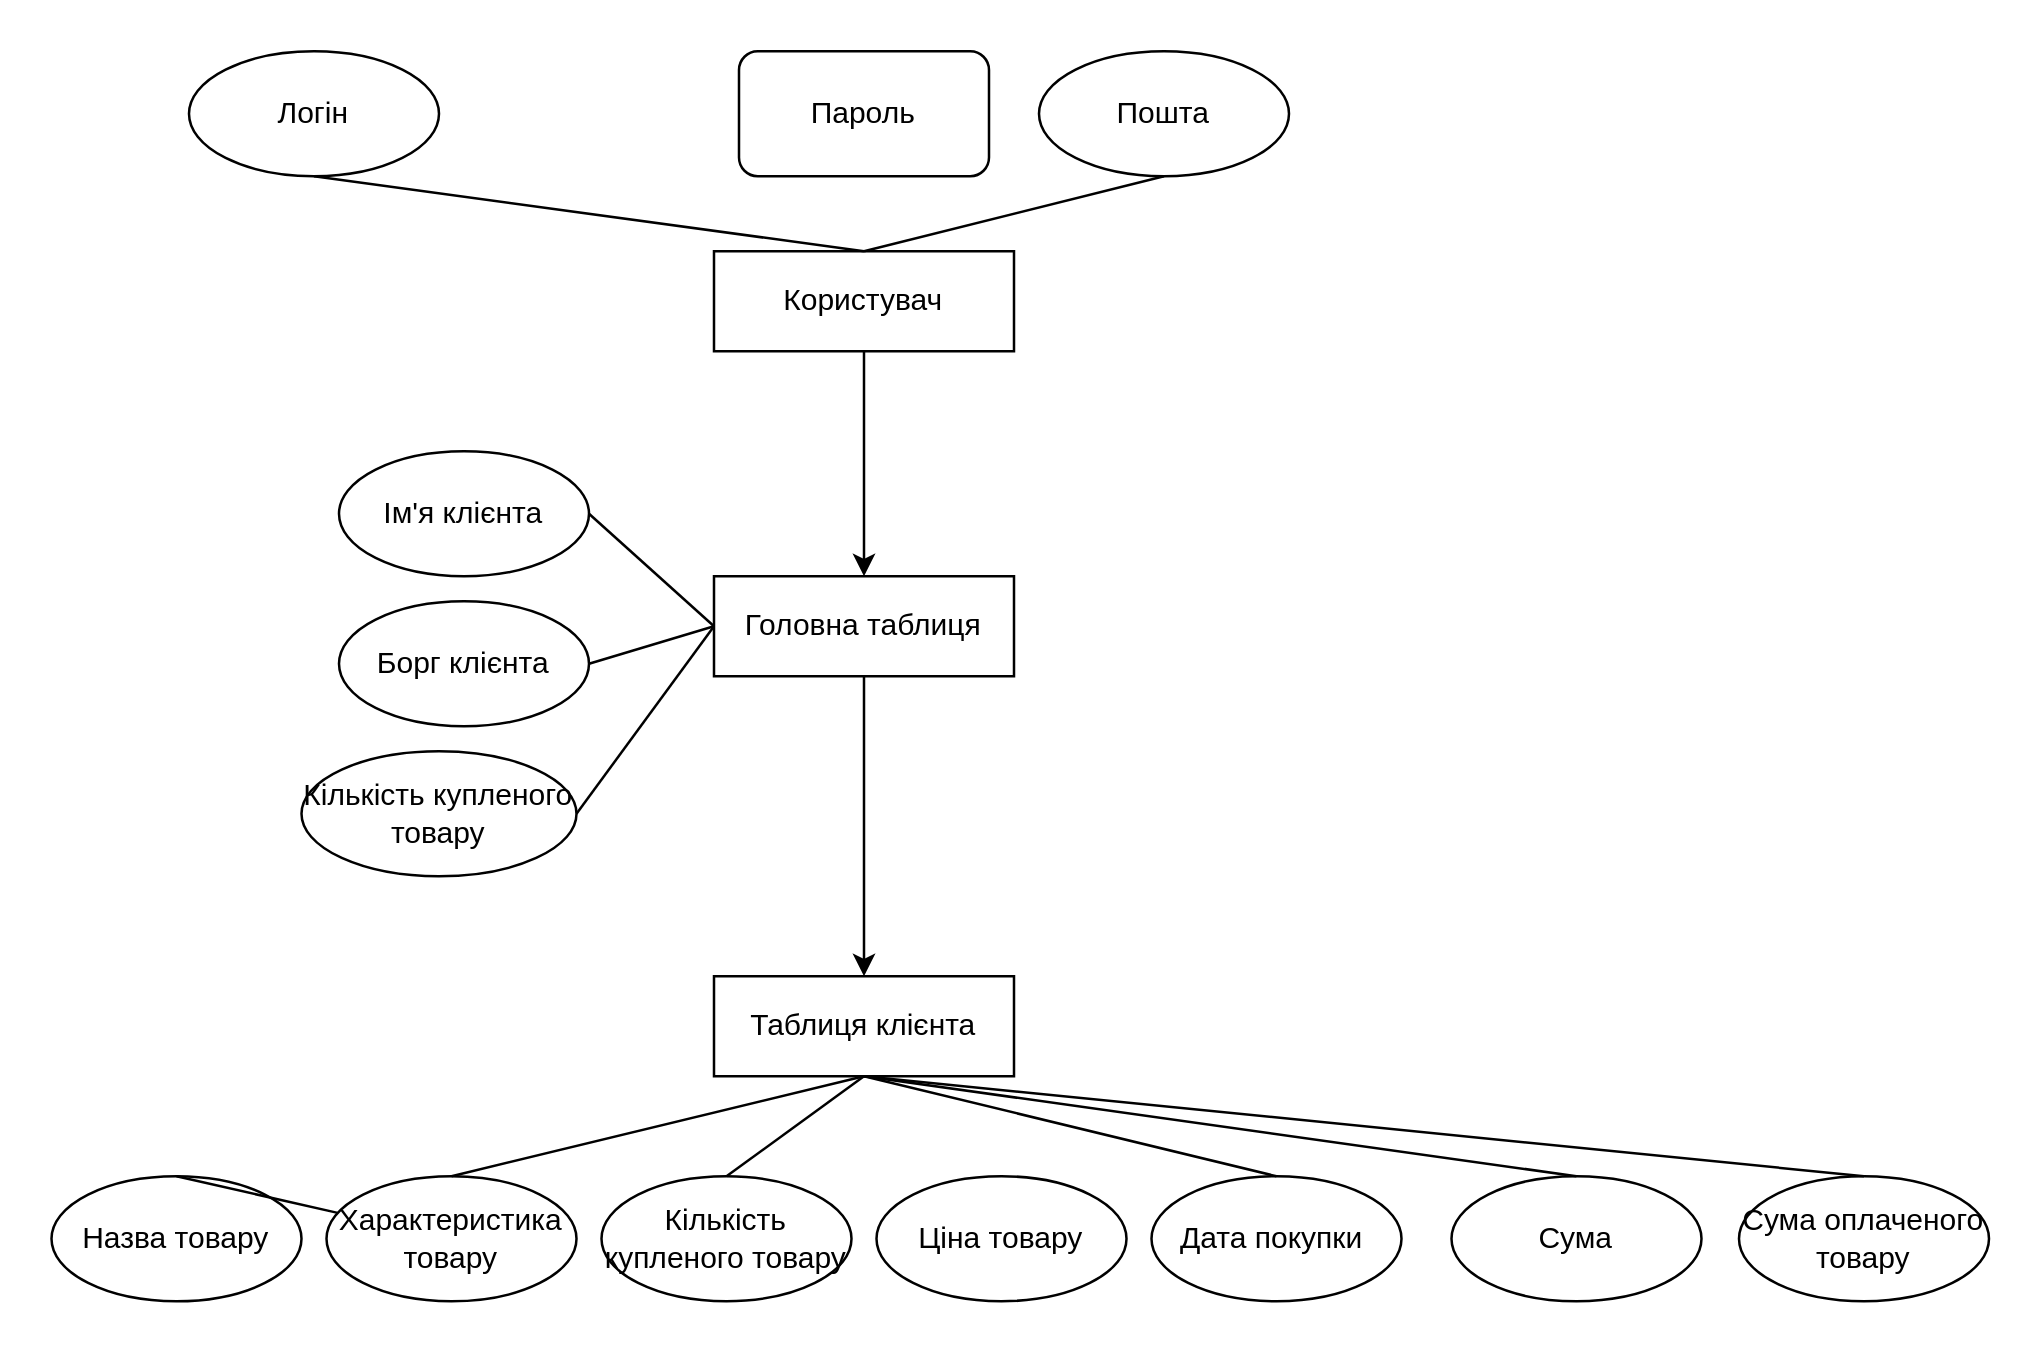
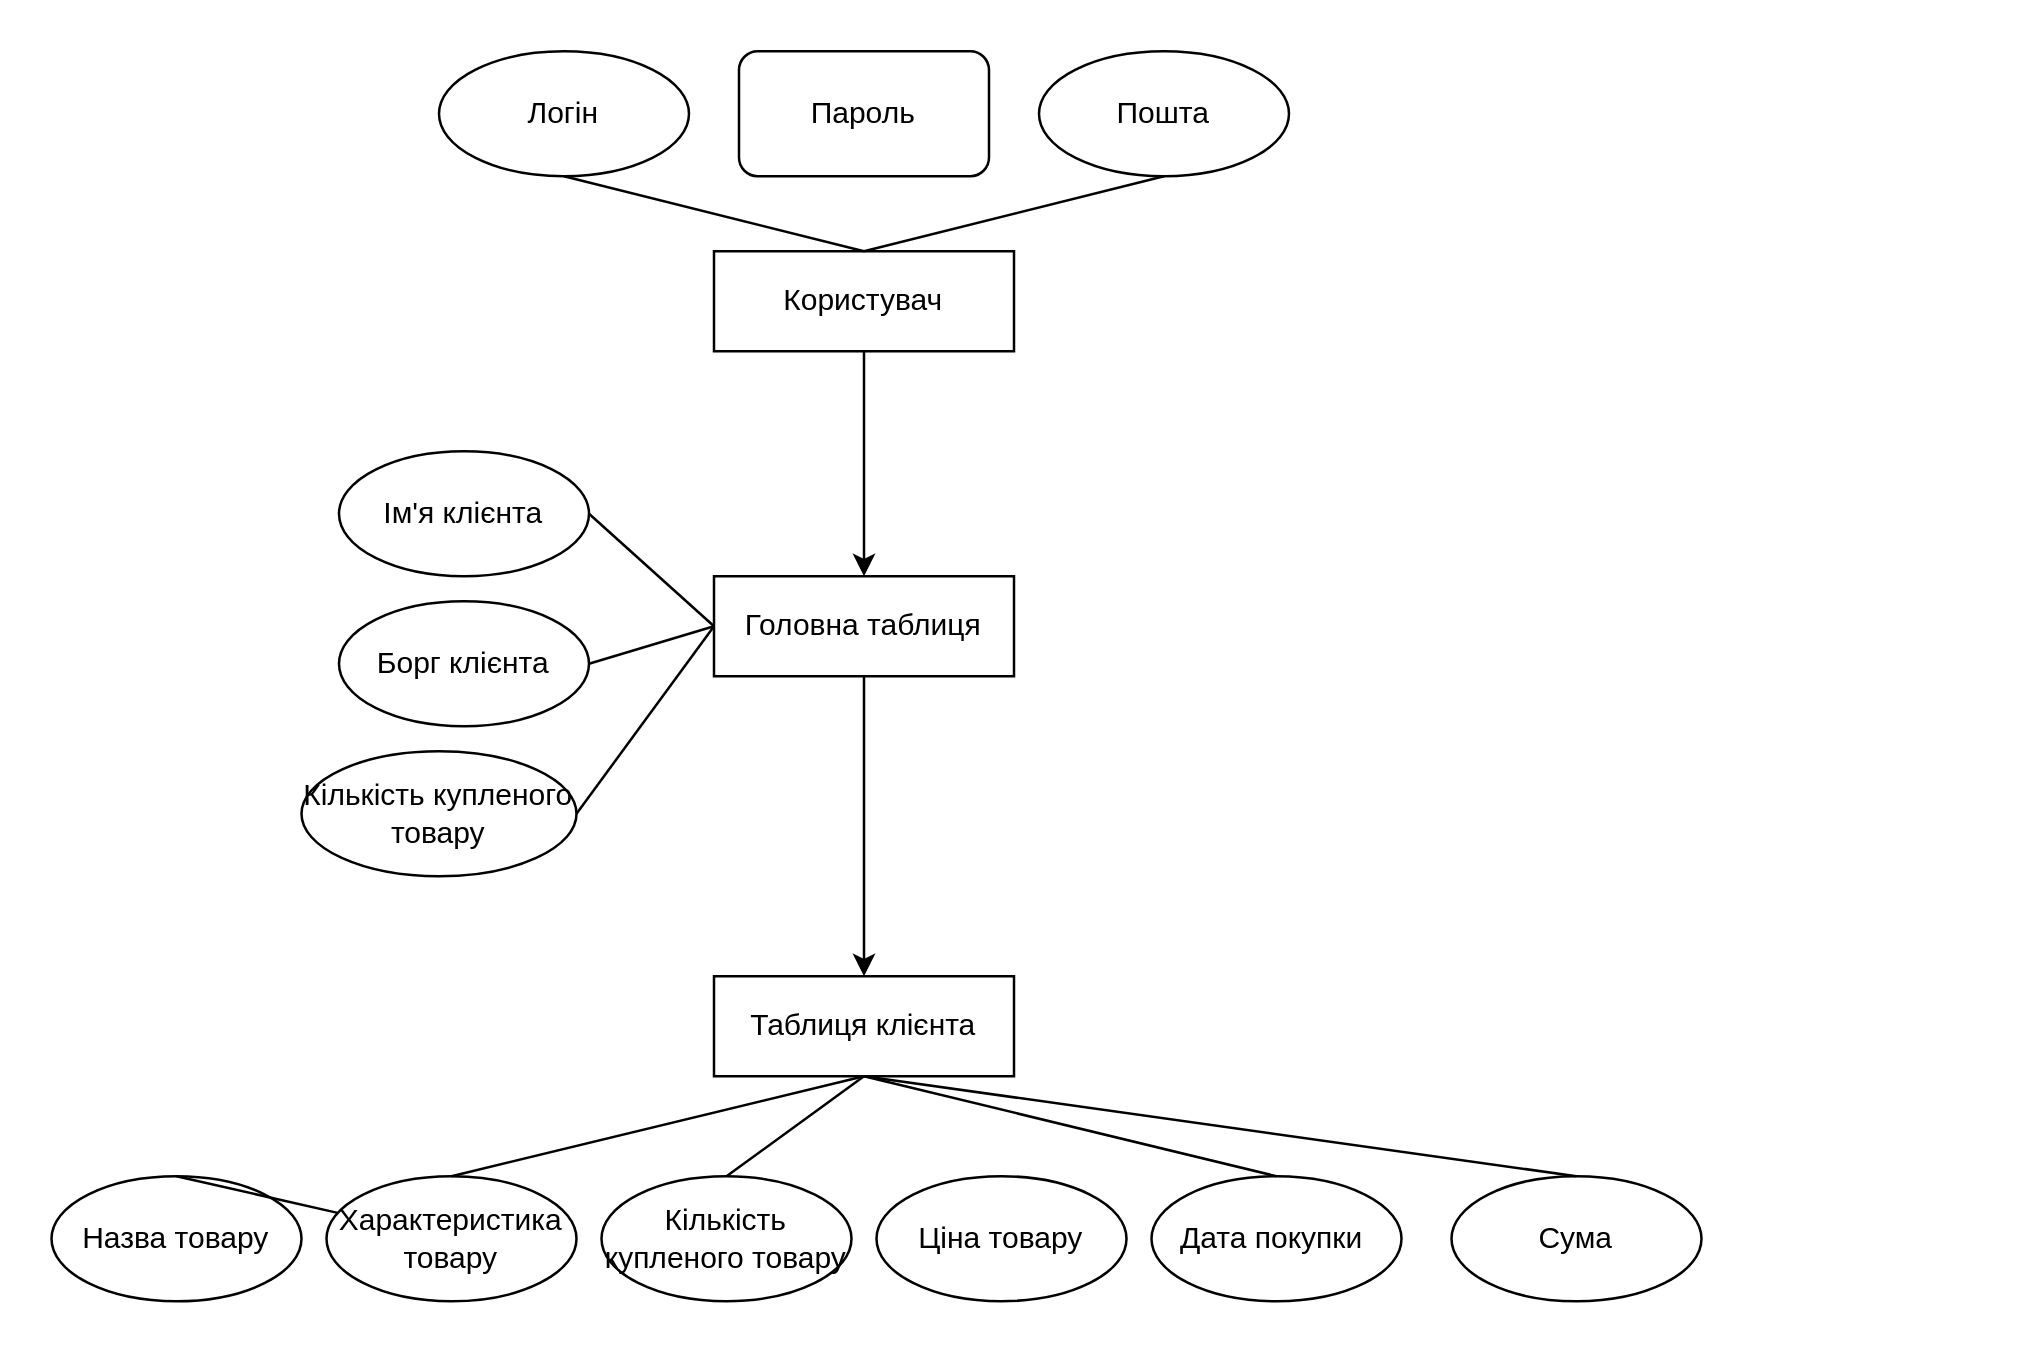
node "Логін": moved (314, 114) -> (564, 114)
edge "Таблиця клієнта" -- "Сума оплаченого товару": removed
node "Сума оплаченого товару": removed
